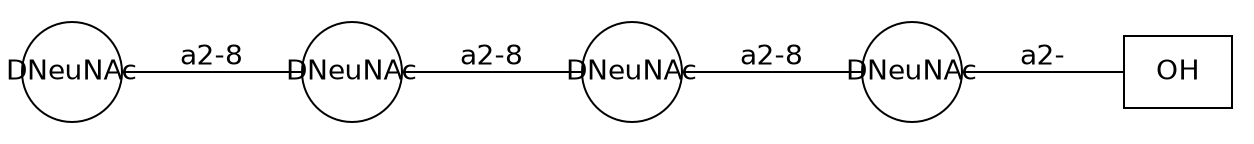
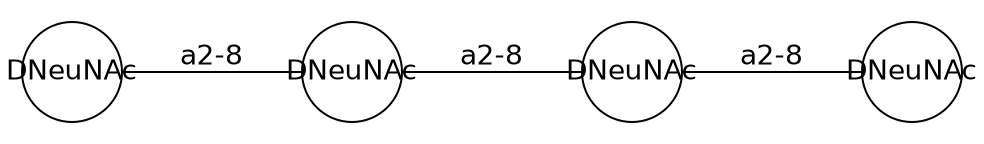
node "OH": removed
